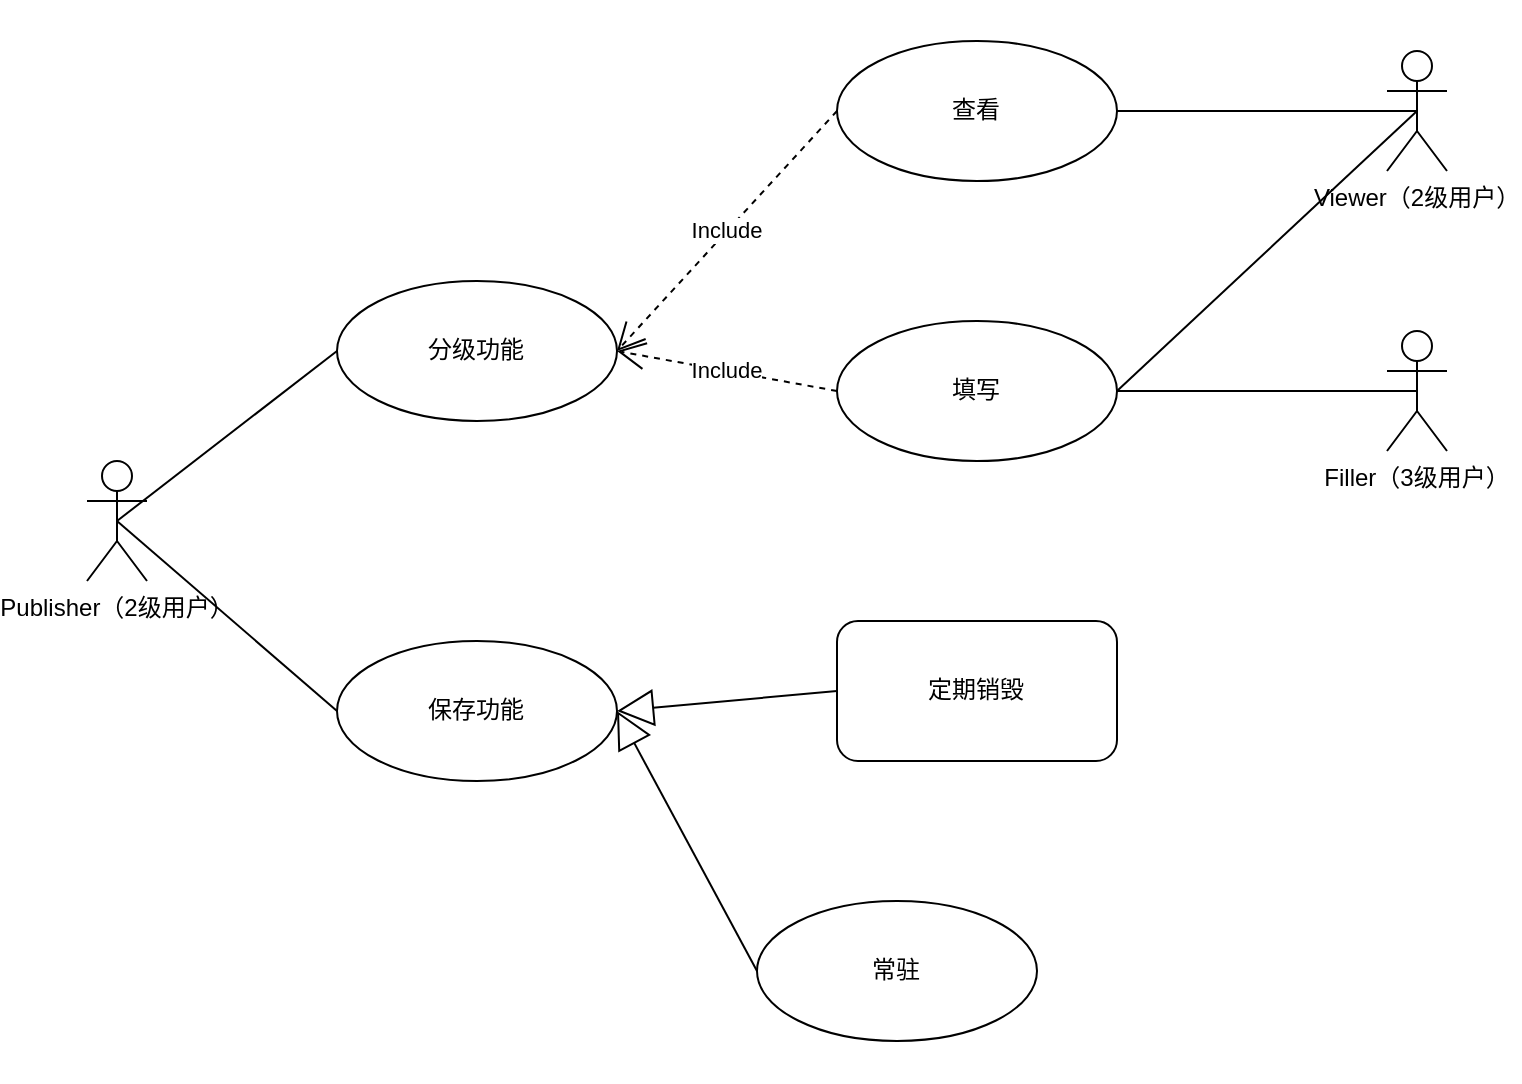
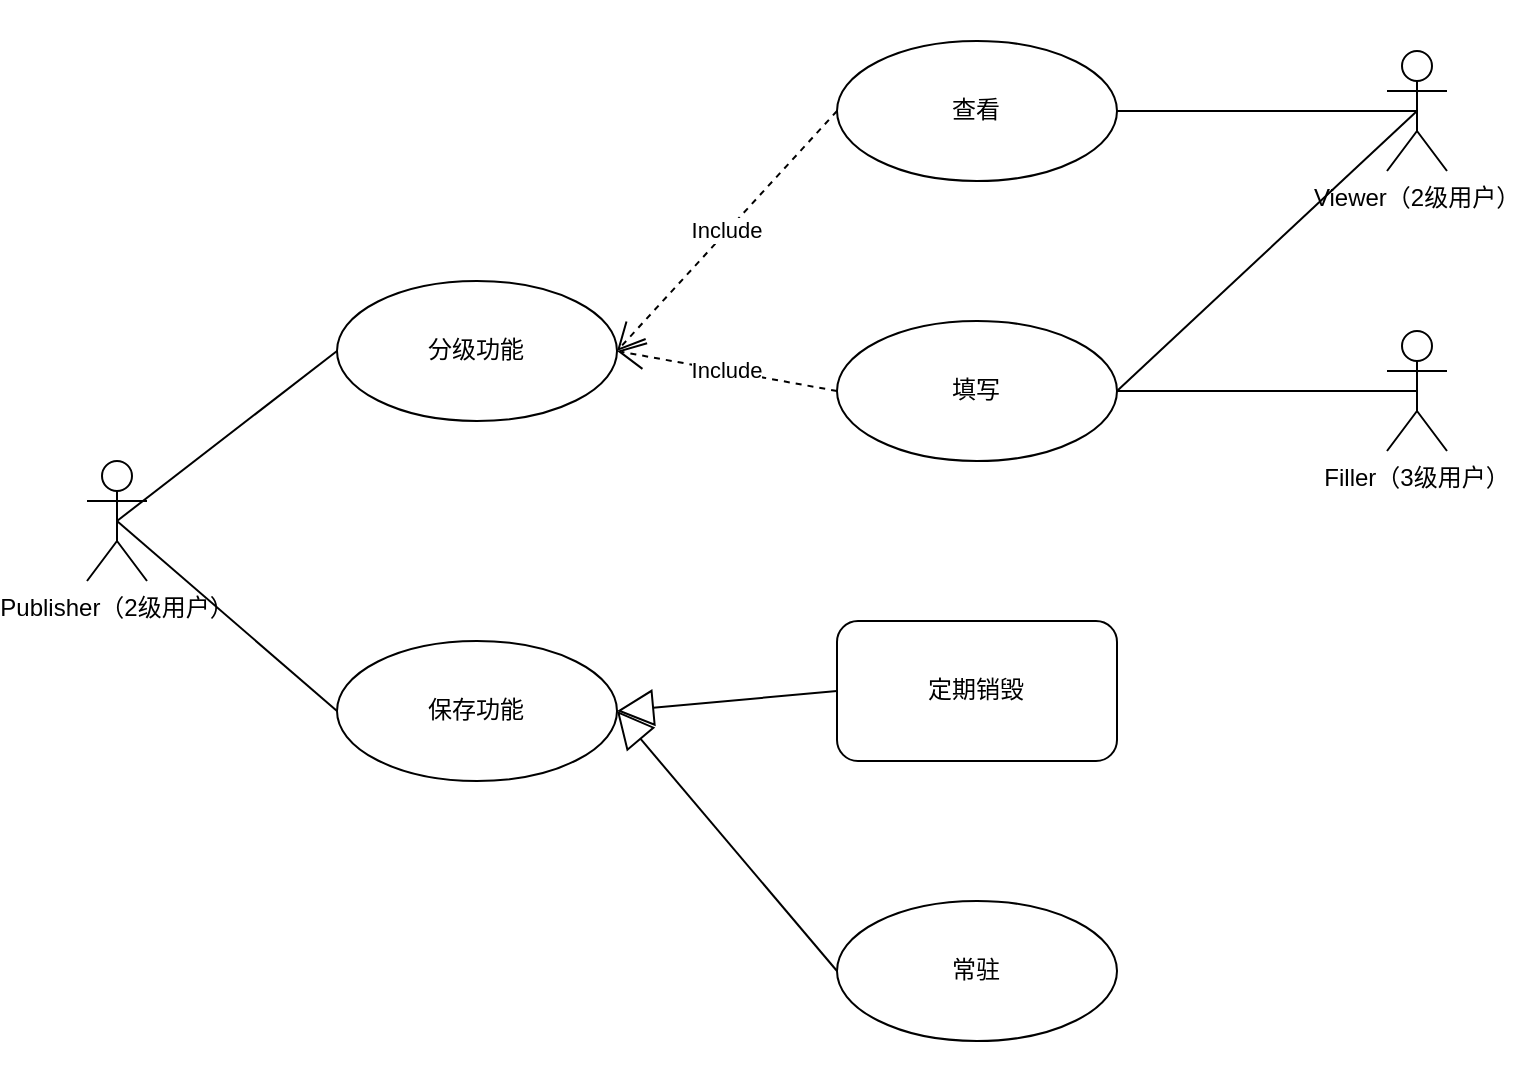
node "常驻": moved (897, 971) -> (977, 971)
